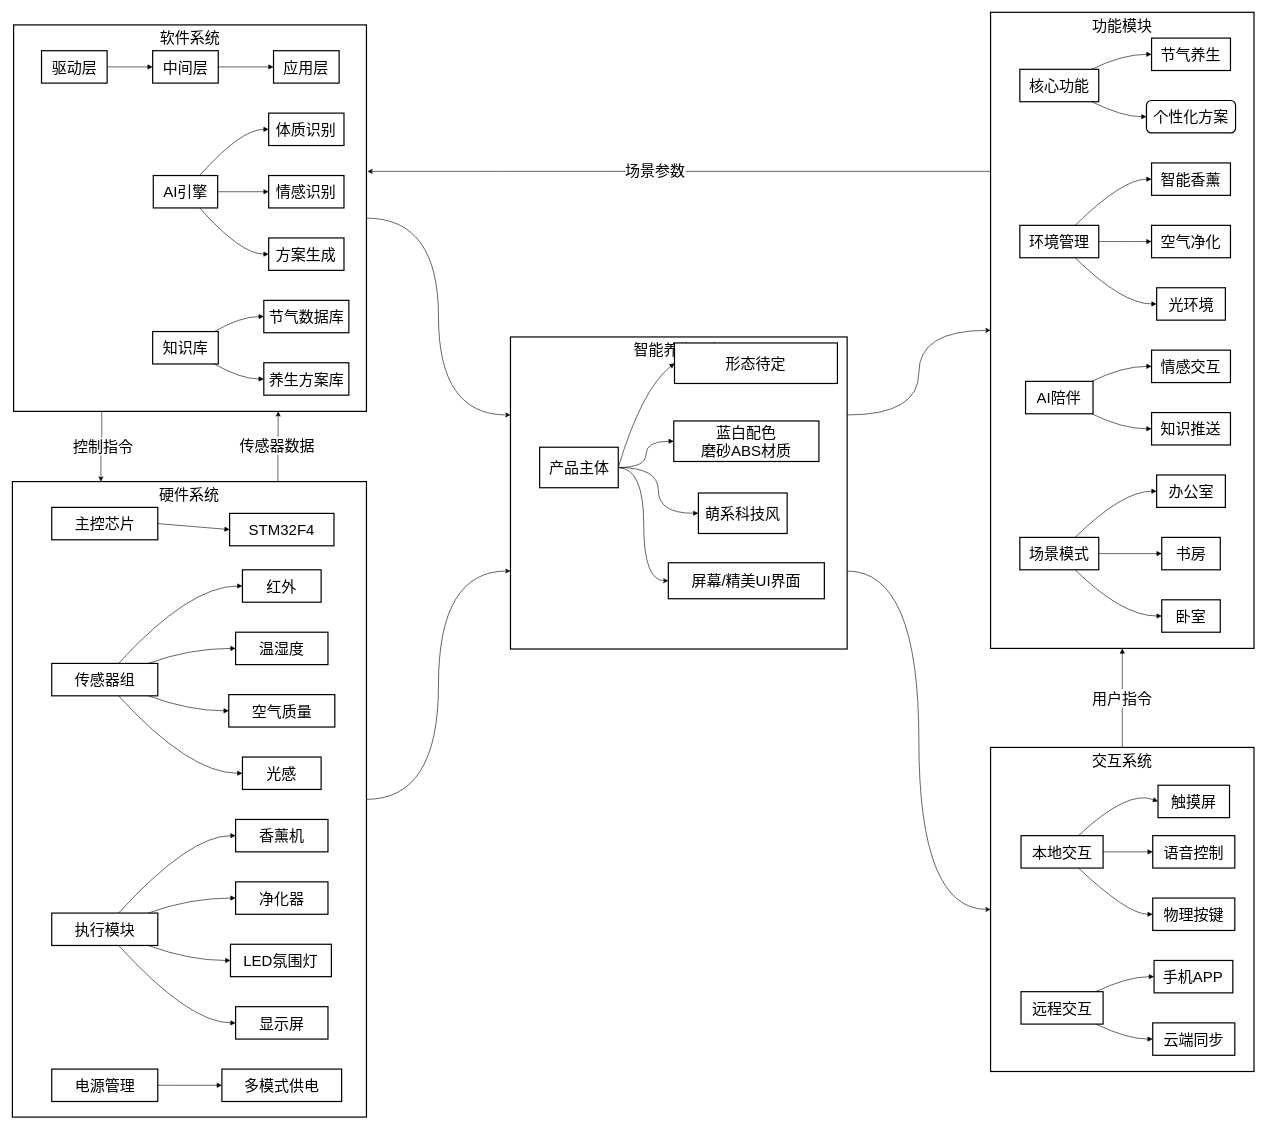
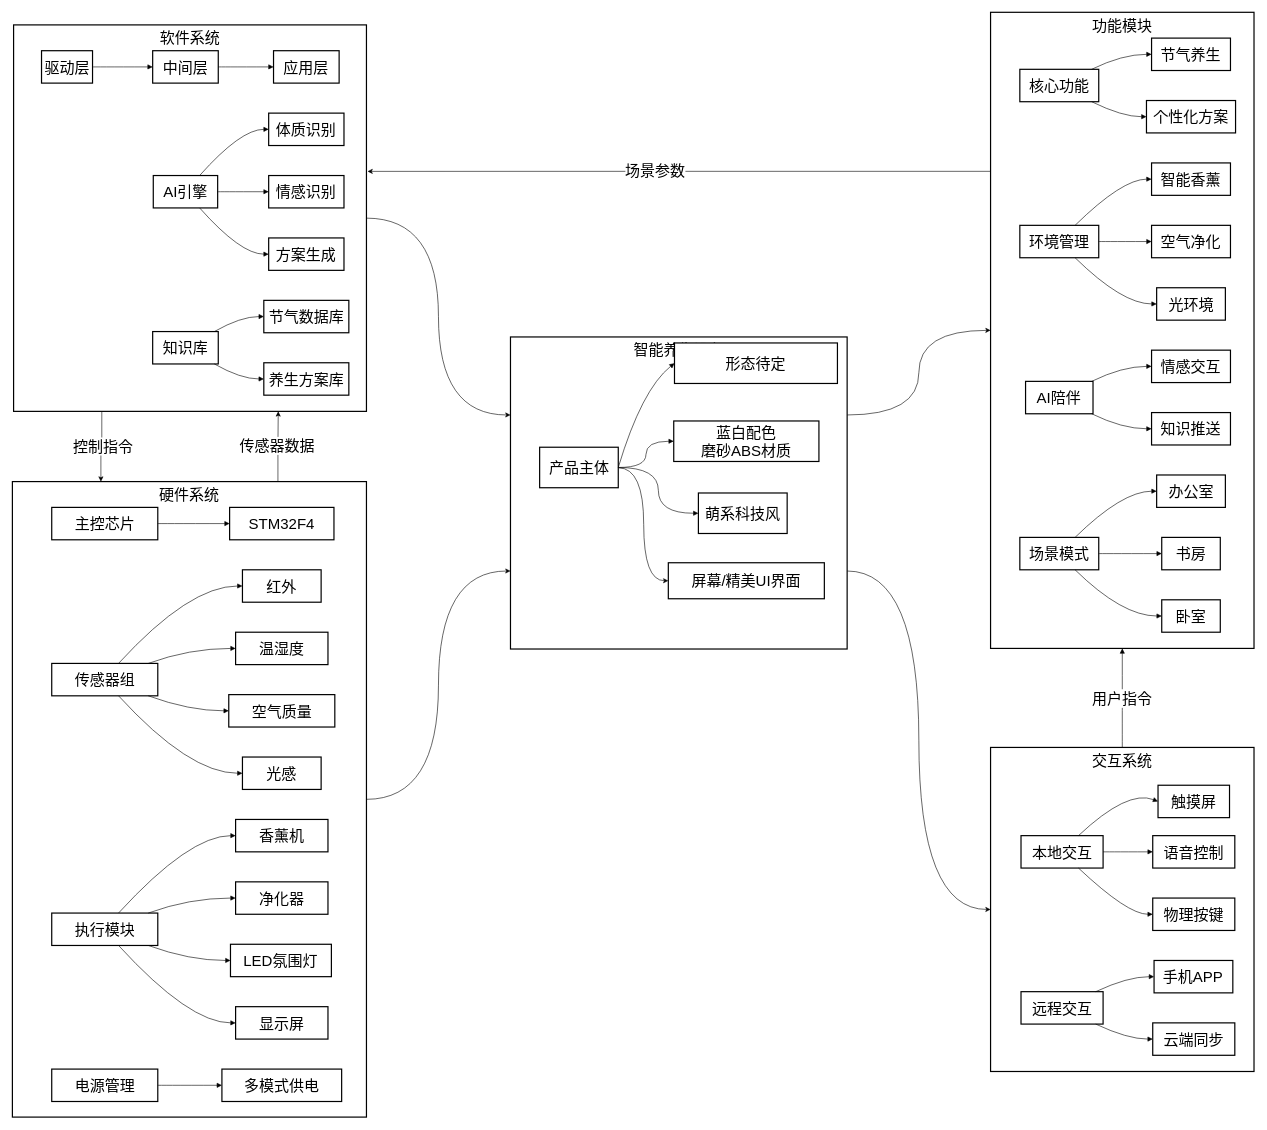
node "驱动层": size 66x32 -> 51x32
node "个性化方案": shape rounded rectangle -> rectangle
node "STM32F4": moved (282, 530) -> (282, 524)
